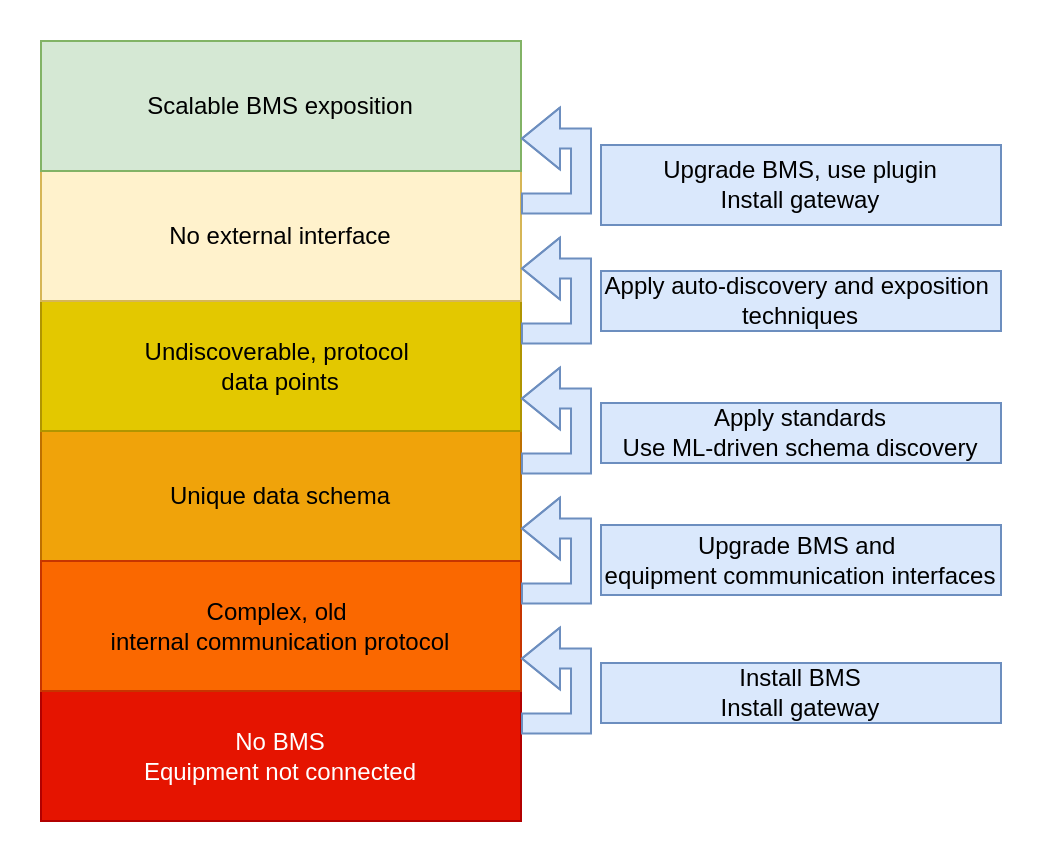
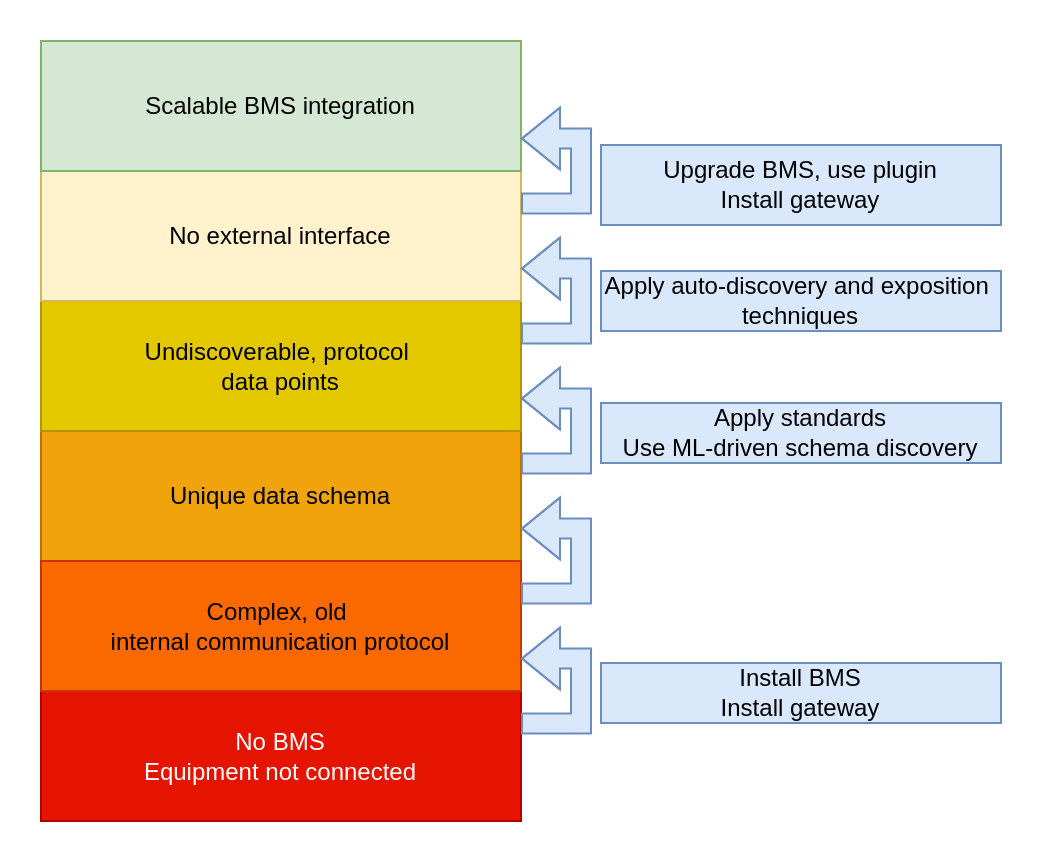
node "Scalable BMS exposition": label "Scalable BMS exposition" -> "Scalable BMS integration"
node "Upgrade BMS and equipment communication interfaces": removed
